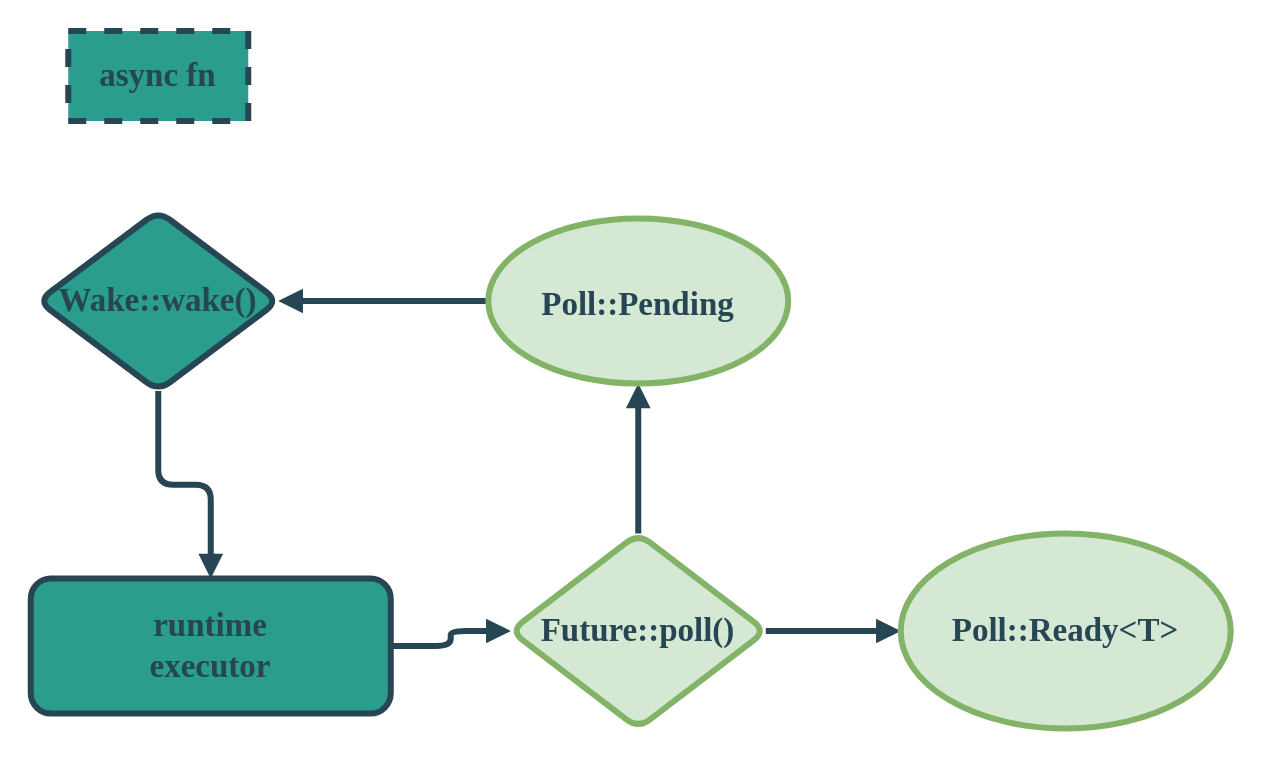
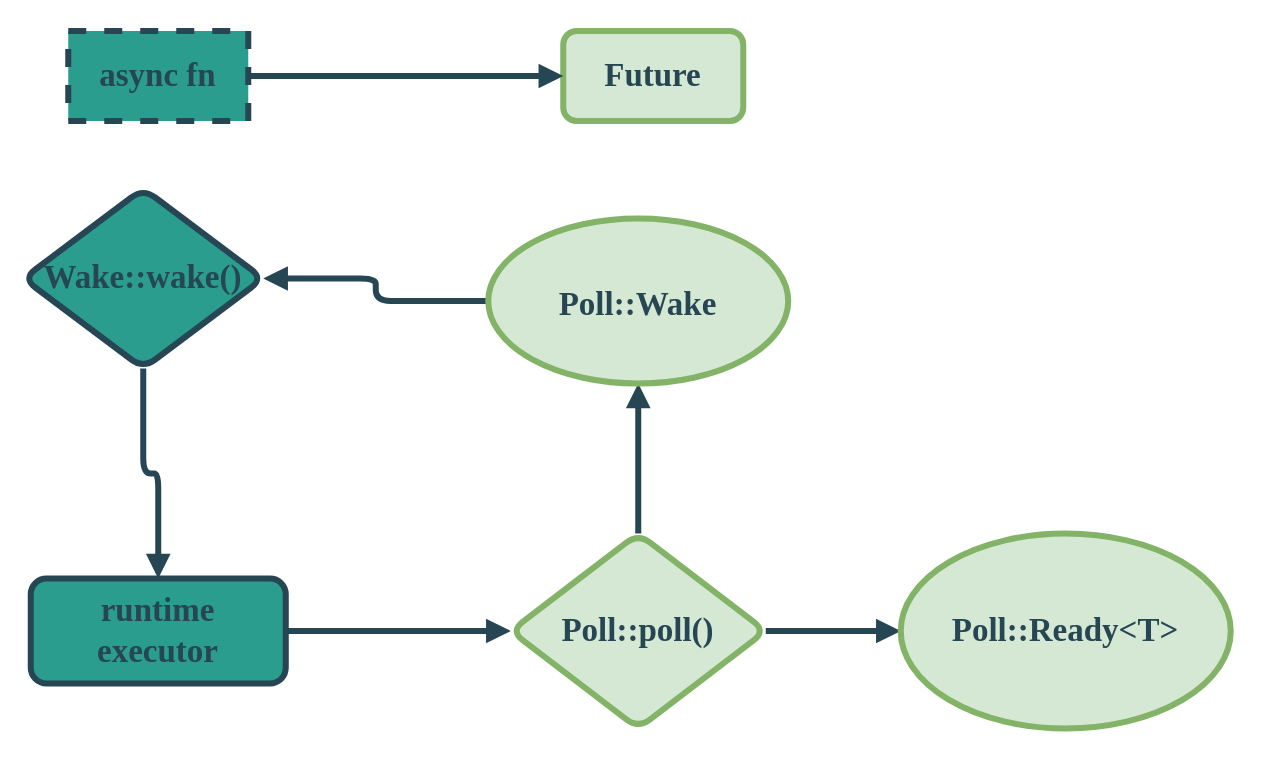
edge "async fn" -> "Future": added
node "Future": added
node "Wake::wake()": moved (158, 301) -> (143, 278)
node "Poll::Pending": label "Poll::Pending" -> "Poll::Wake"
node "Future::poll()": label "Future::poll()" -> "Poll::poll()"
node "runtimeexecutor": size 360x135 -> 255x105
